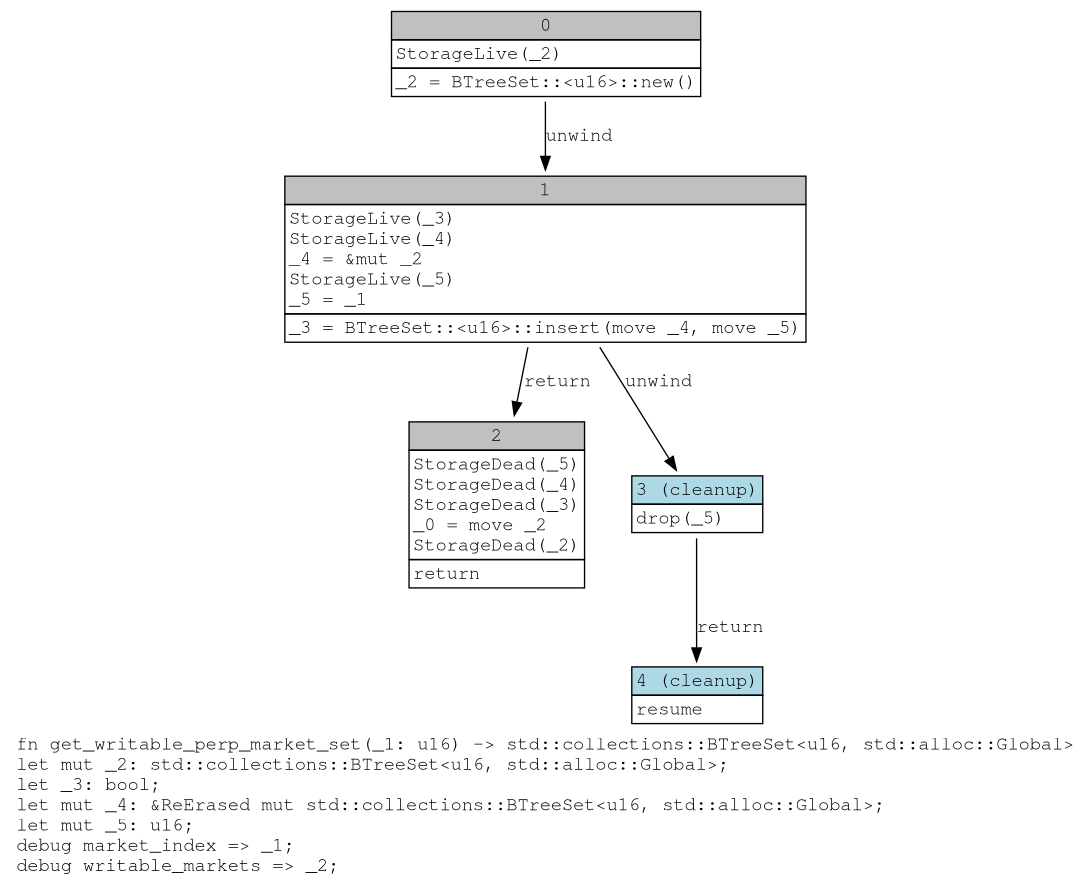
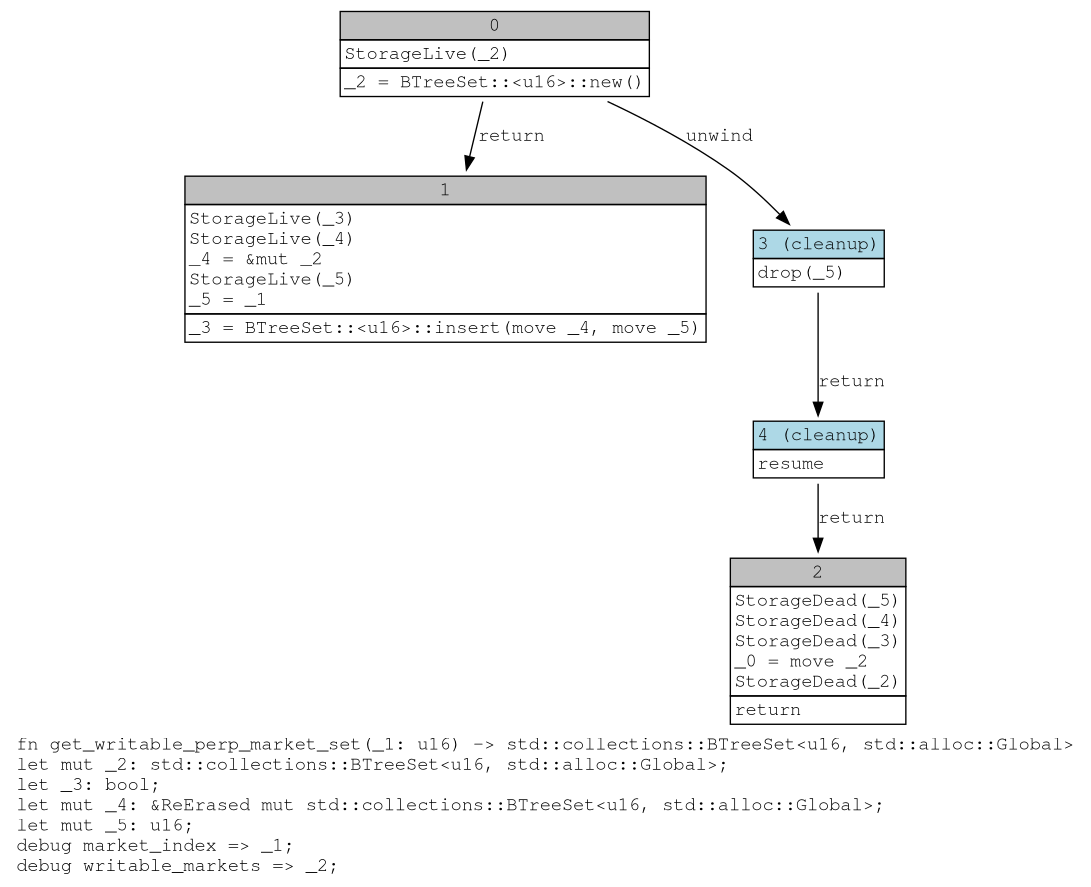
edge "0" -> "1": label "unwind" -> "return"
edge "1" -> "2": now "4 (cleanup)" -> "2"
edge "1" -> "3 (cleanup)": now "0" -> "3 (cleanup)"
